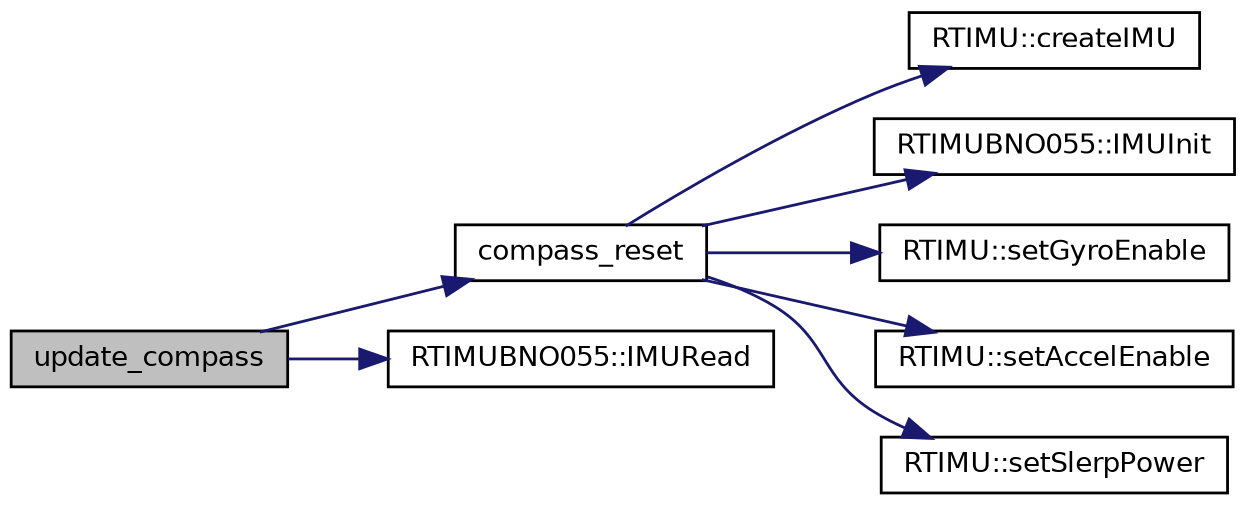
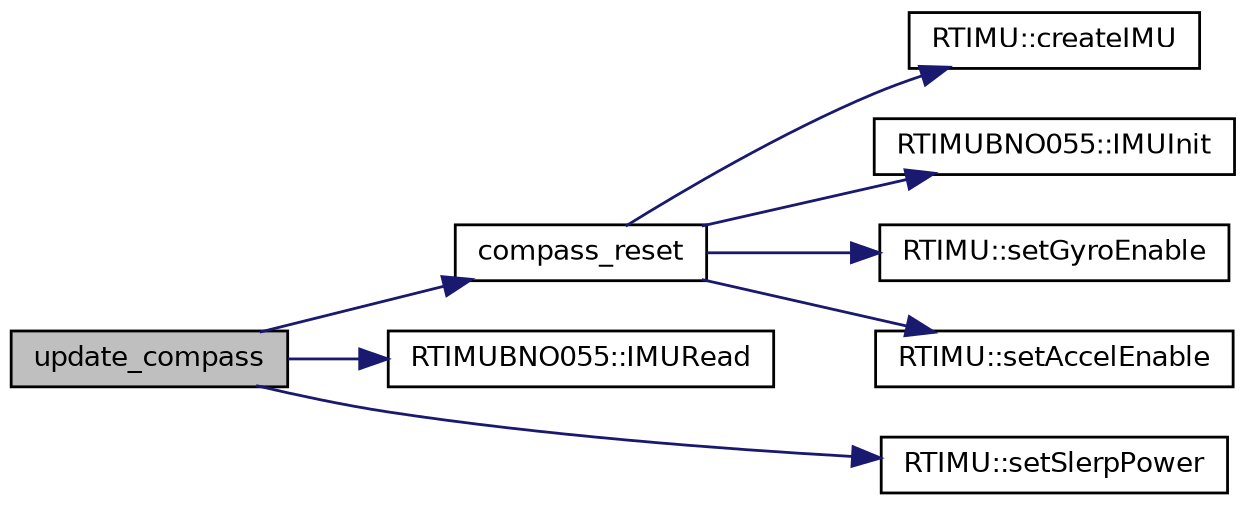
edge "compass_reset" -> "RTIMU::setSlerpPower": now "update_compass" -> "RTIMU::setSlerpPower"
